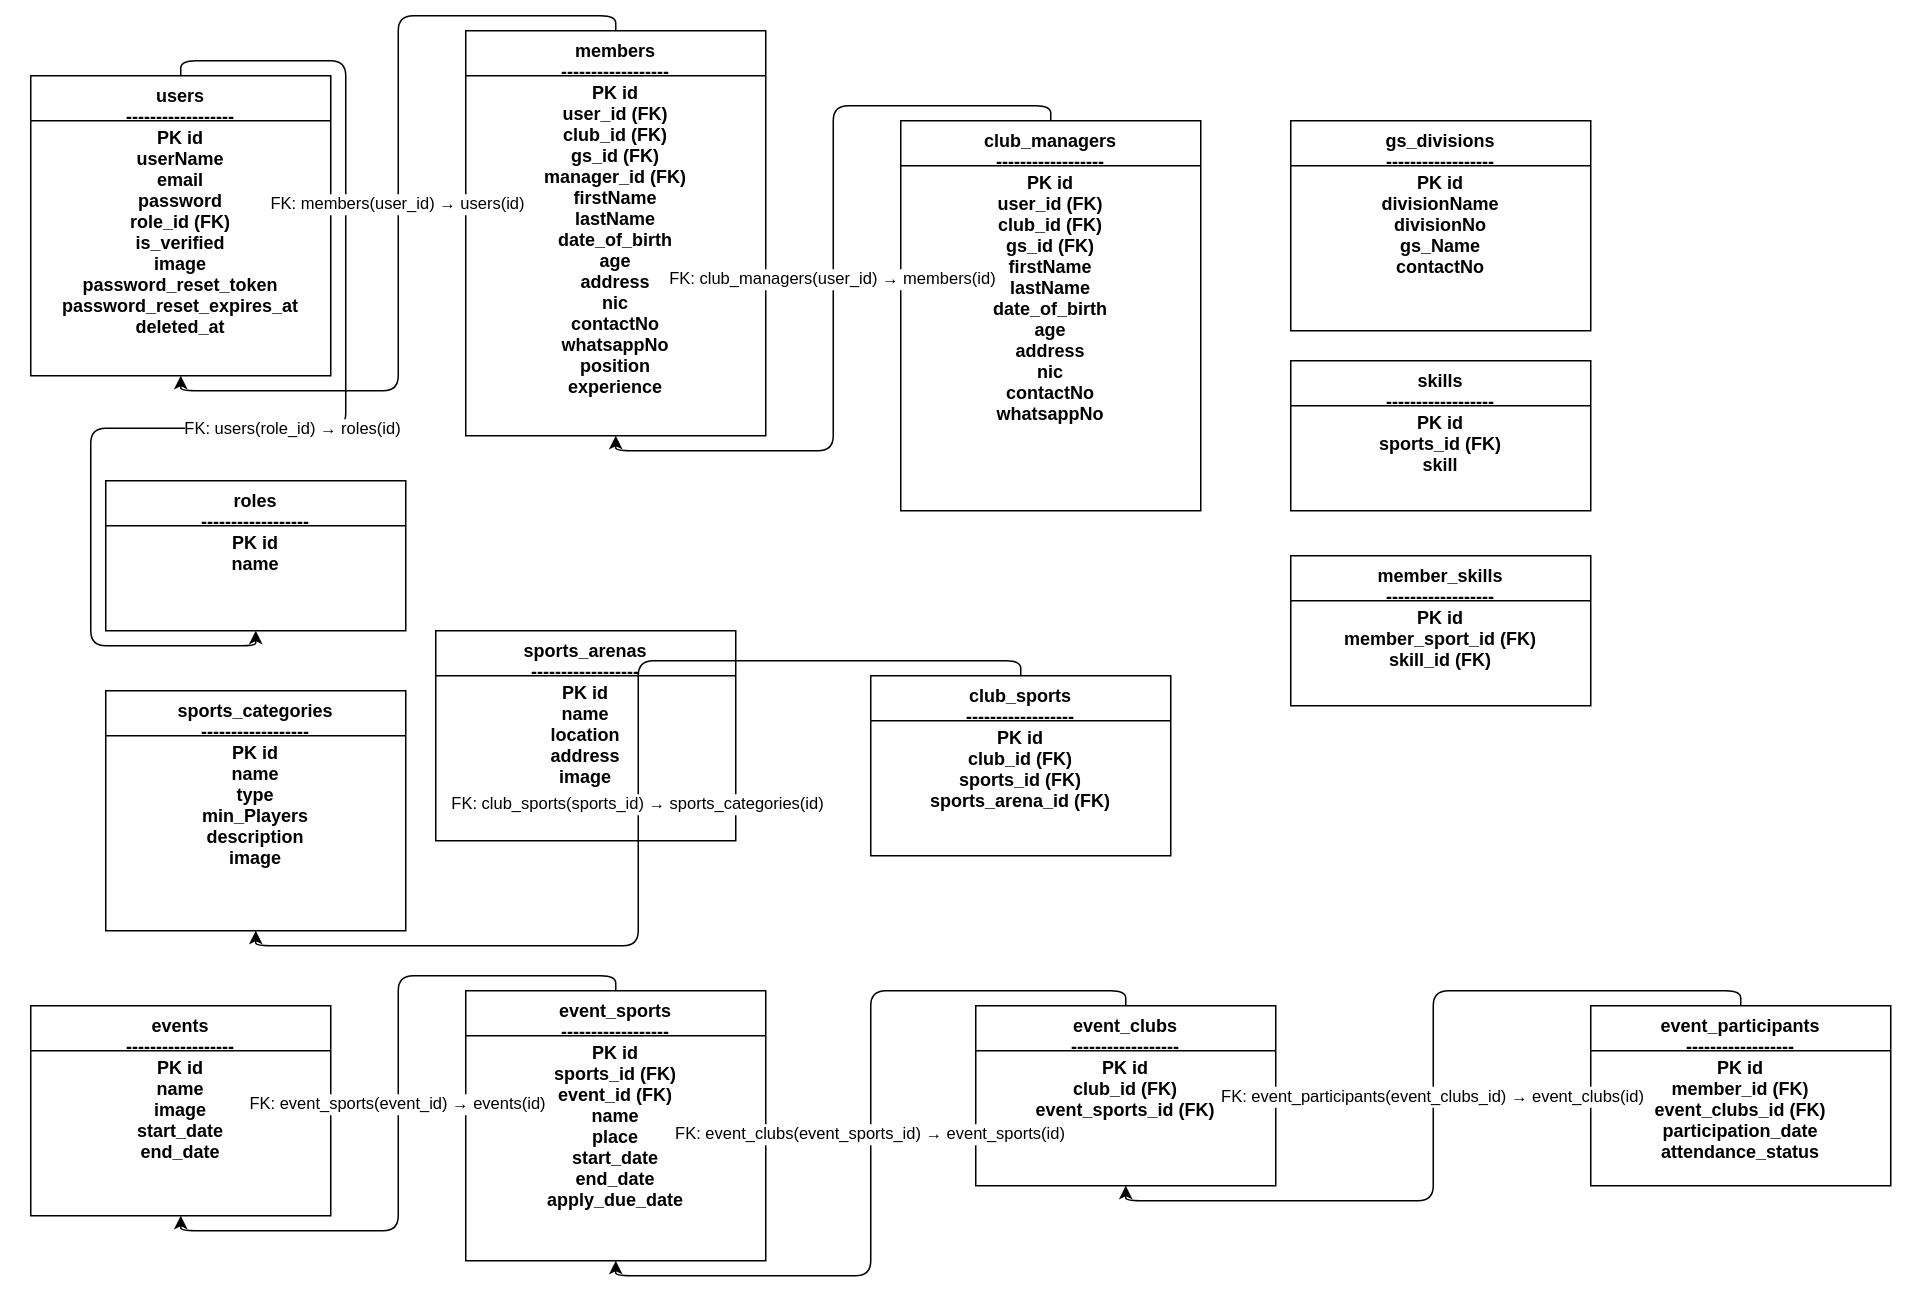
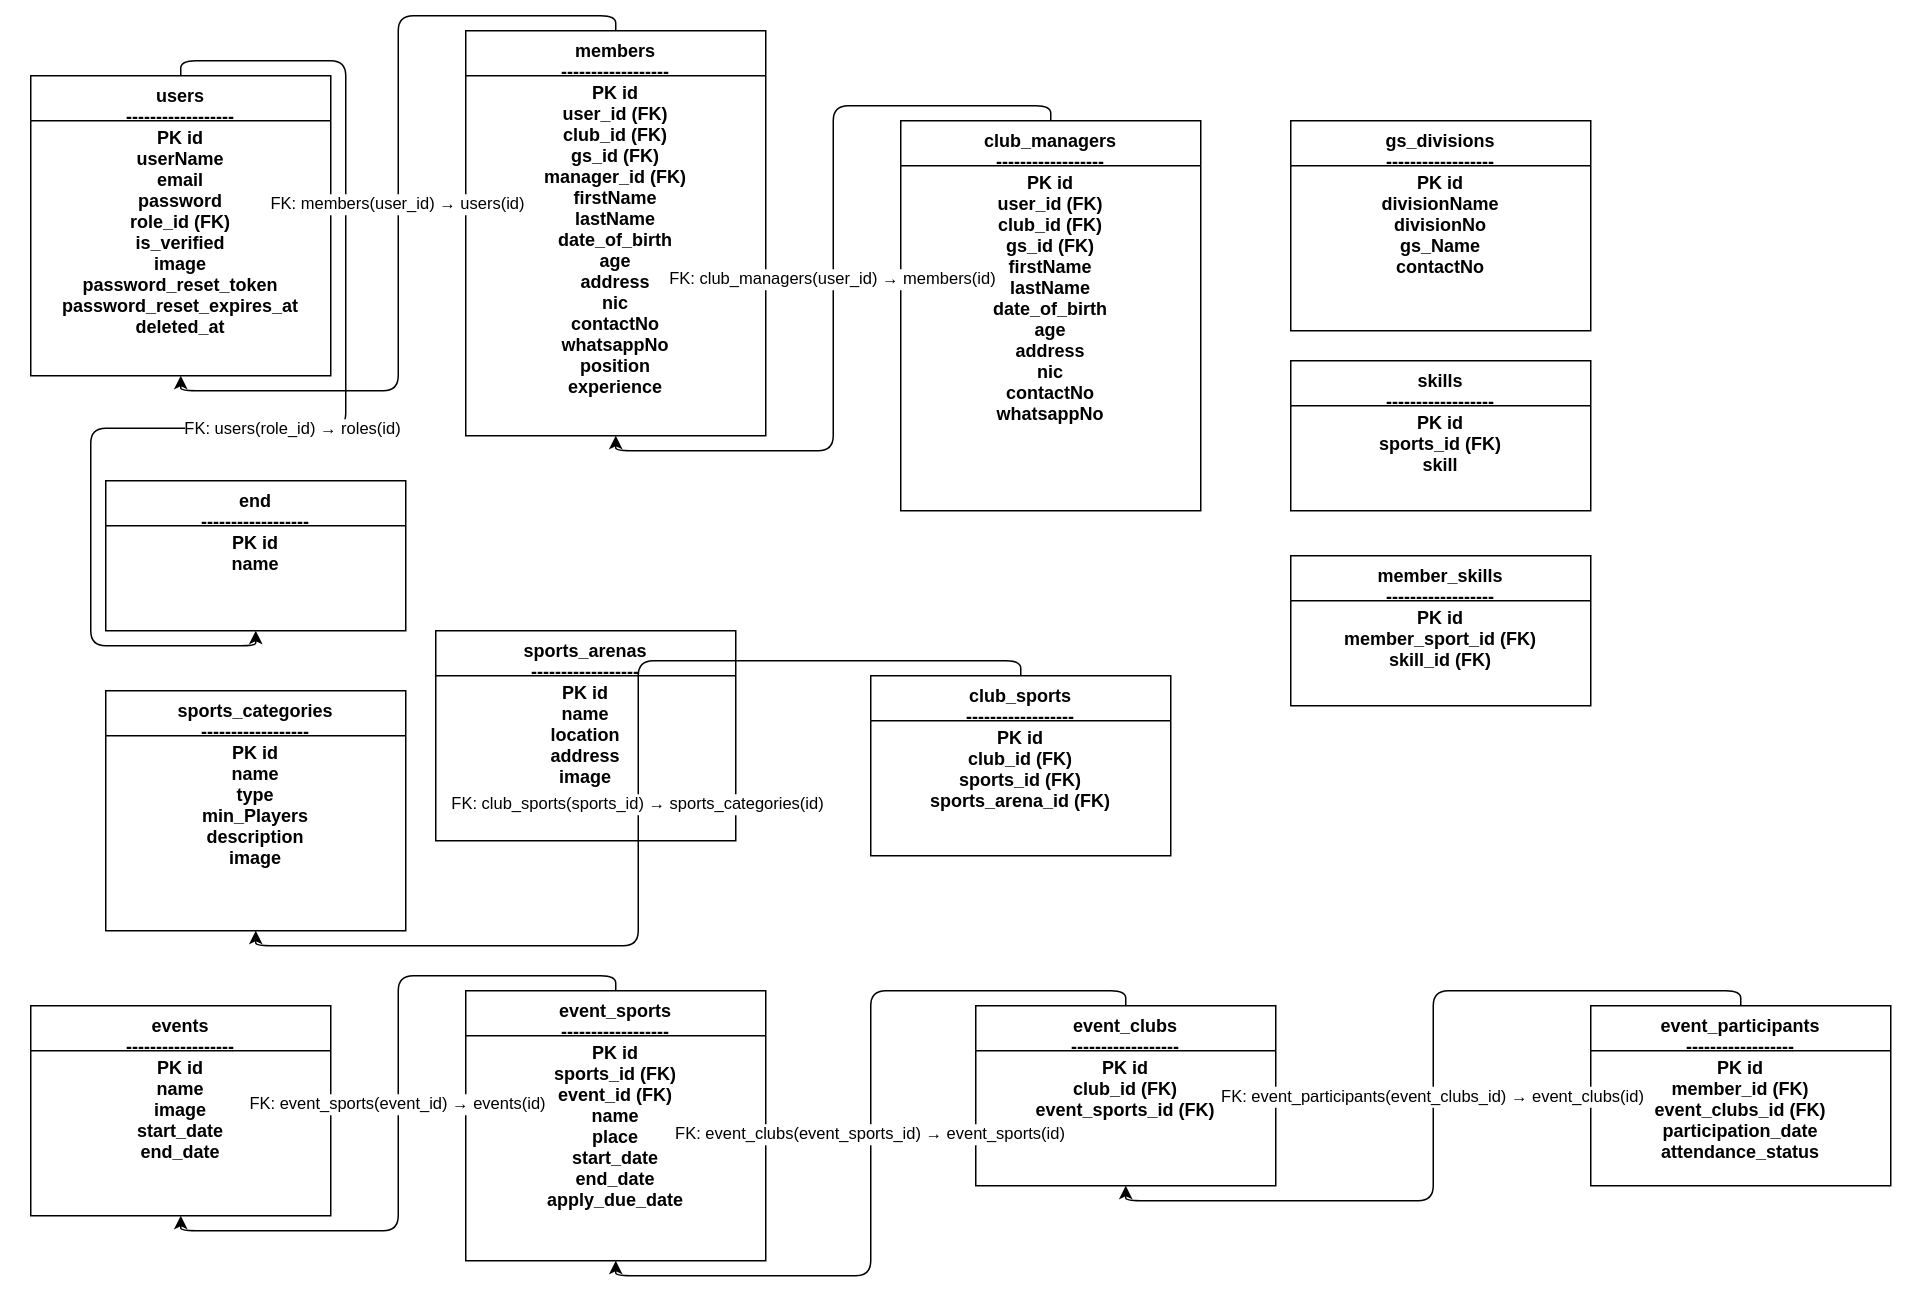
node "roles ------------------ PK id name": label "roles ------------------ PK id name" -> "end ------------------ PK id name"
